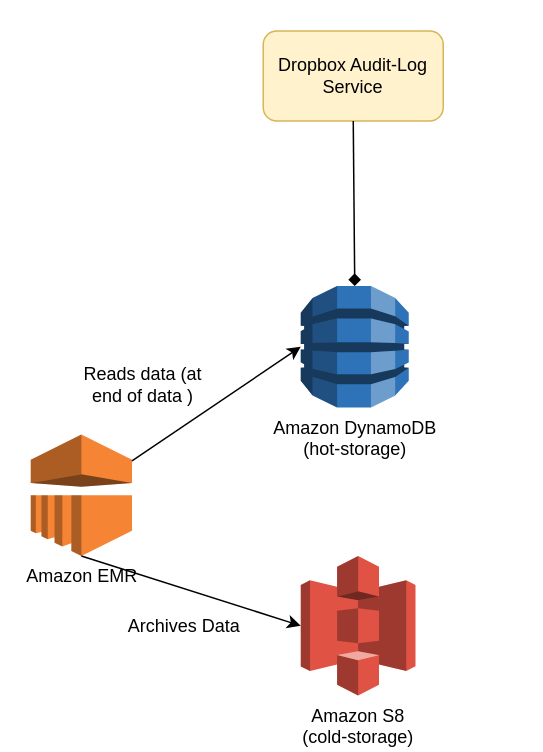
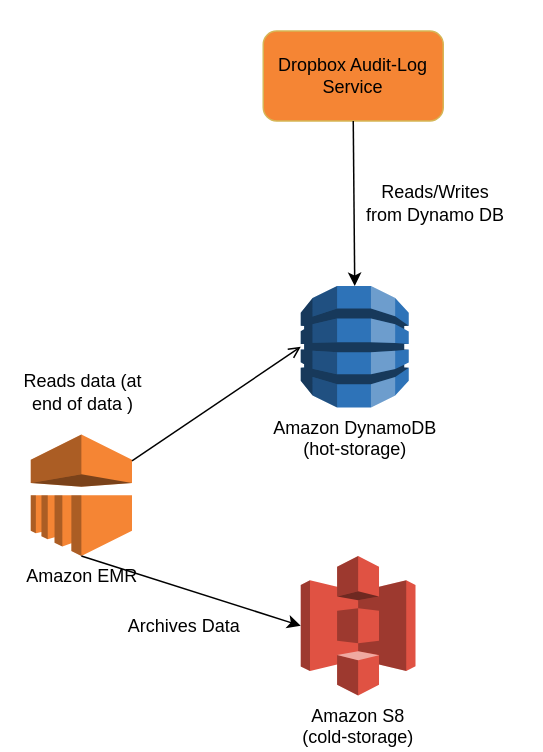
node "Dropbox Audit-Log Service": fillcolor #fff2cc -> #f58534
node "Reads/Writes from Dynamo DB": added
edge "Dropbox Audit-Log Service" -> "Amazon DynamoDB (hot-storage)": arrowhead diamond -> classic
edge "Amazon EMR" -> "Amazon DynamoDB (hot-storage)": arrowhead classic -> open
node "Reads data (at end of data )": moved (143, 385) -> (83, 392)
